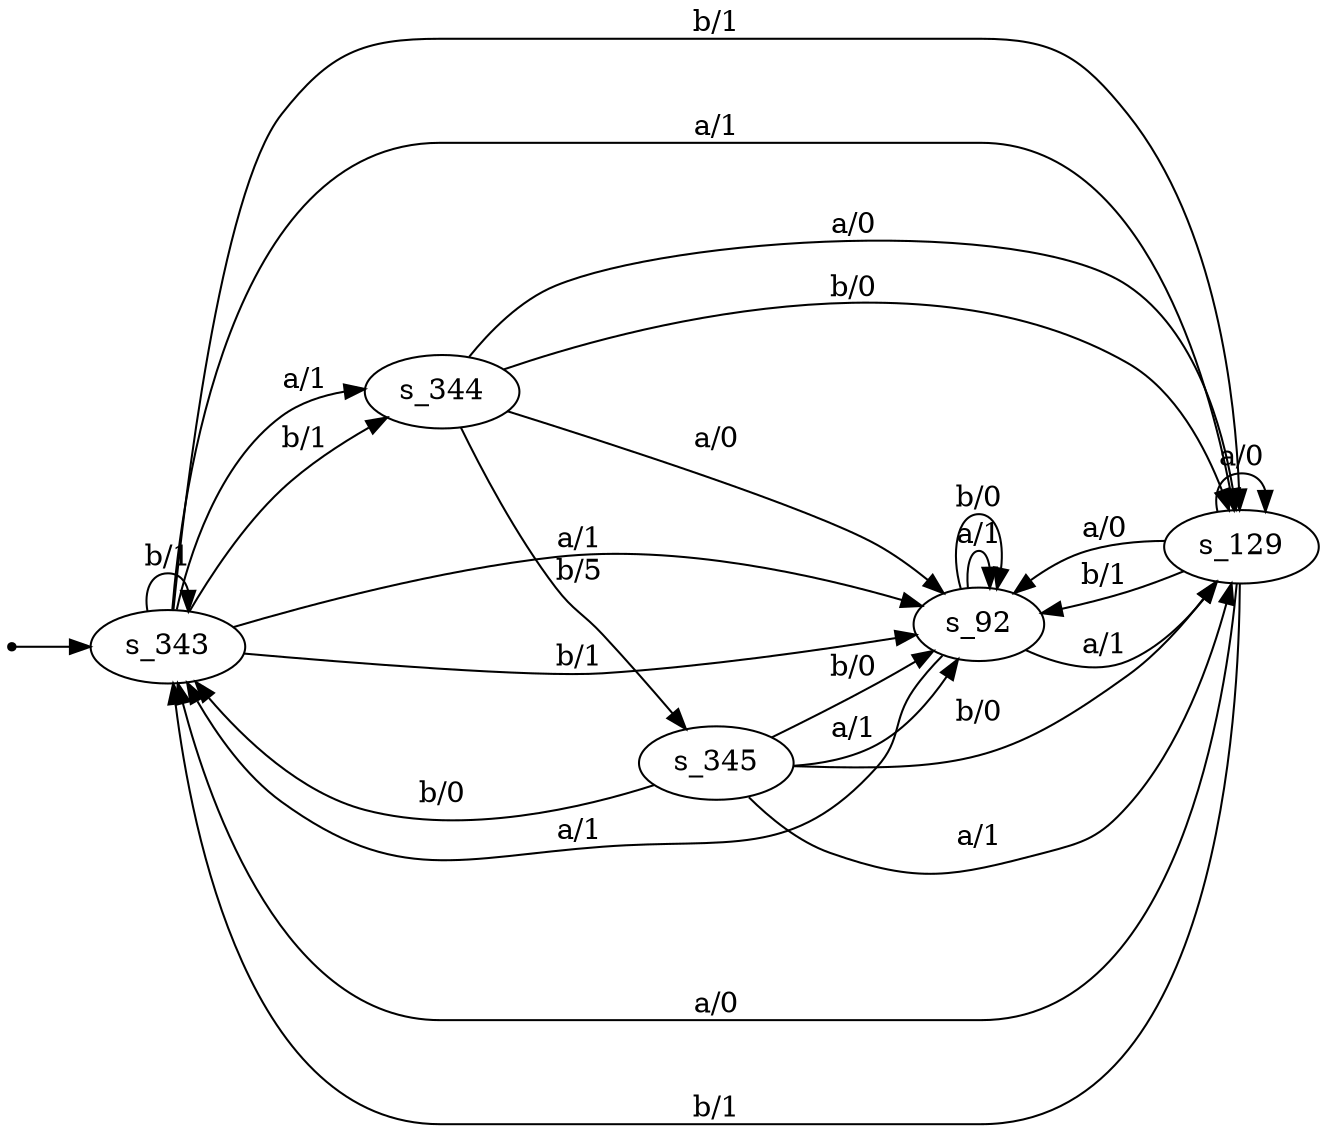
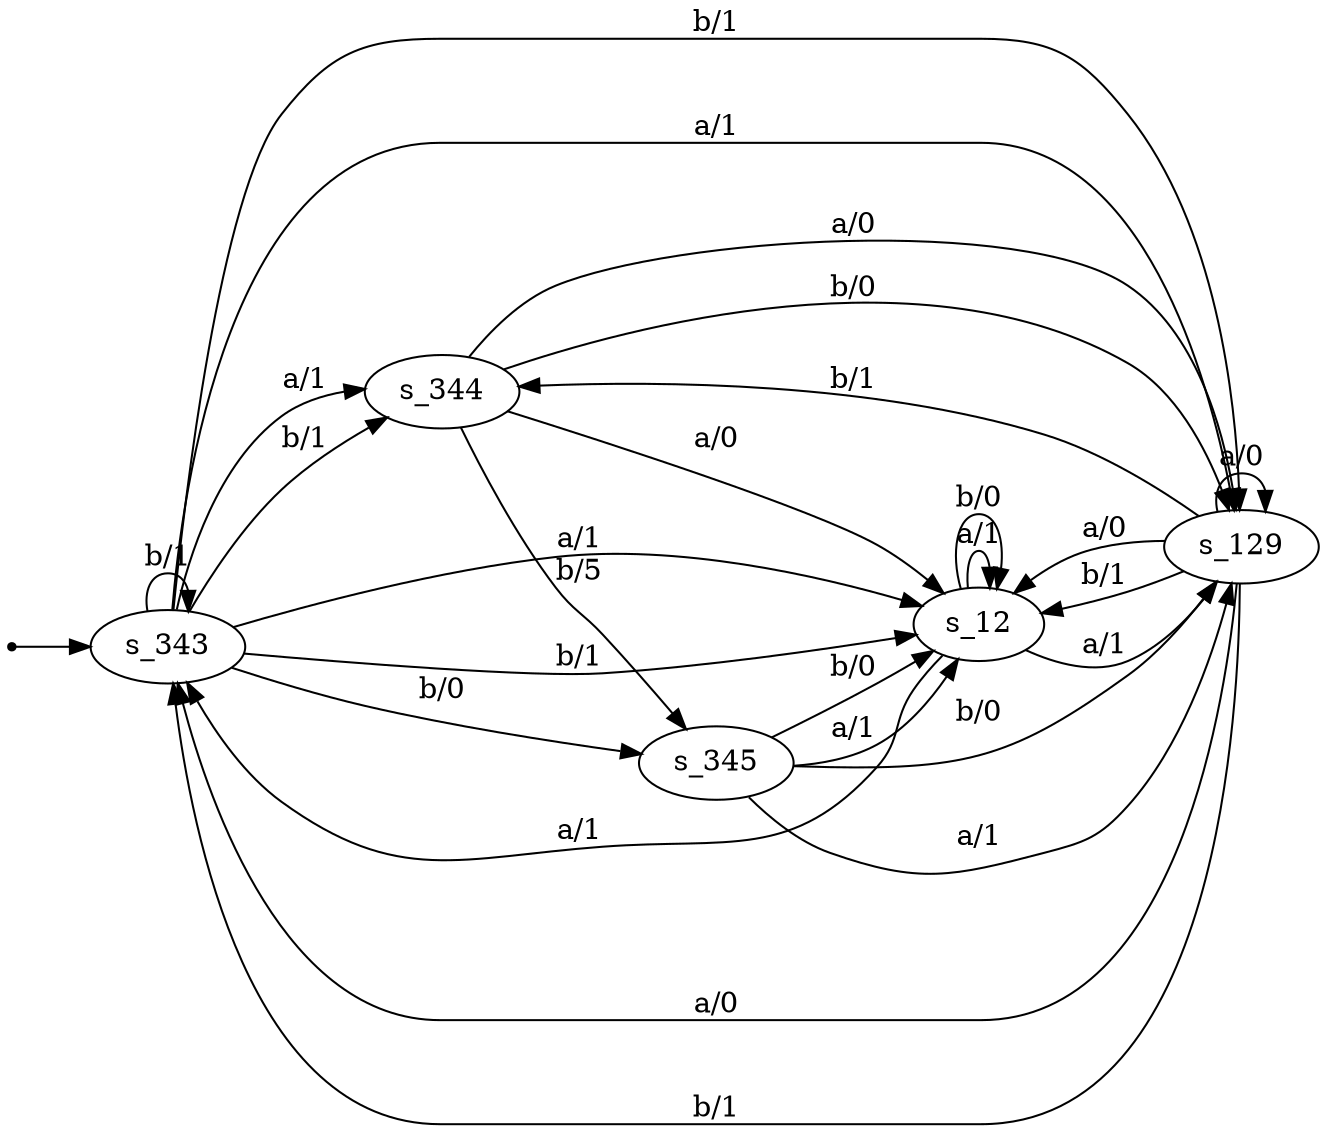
edge "s_129" -> "s_344": added, label "b/1"
node "s_92": label "s_92" -> "s_12"
edge "s_345" -> "s_343": reversed
